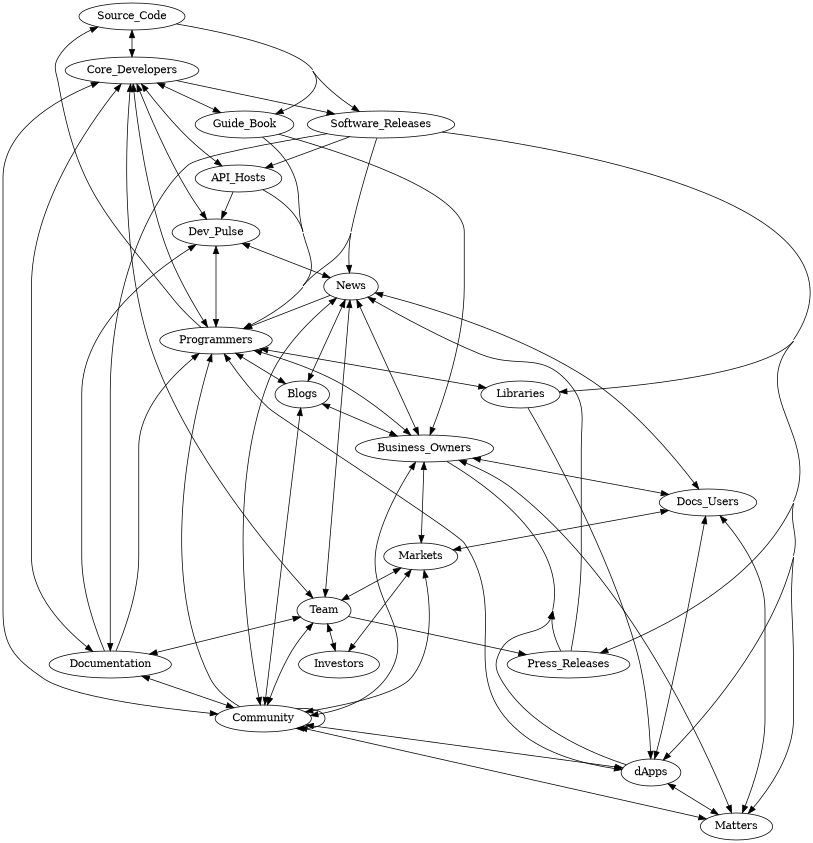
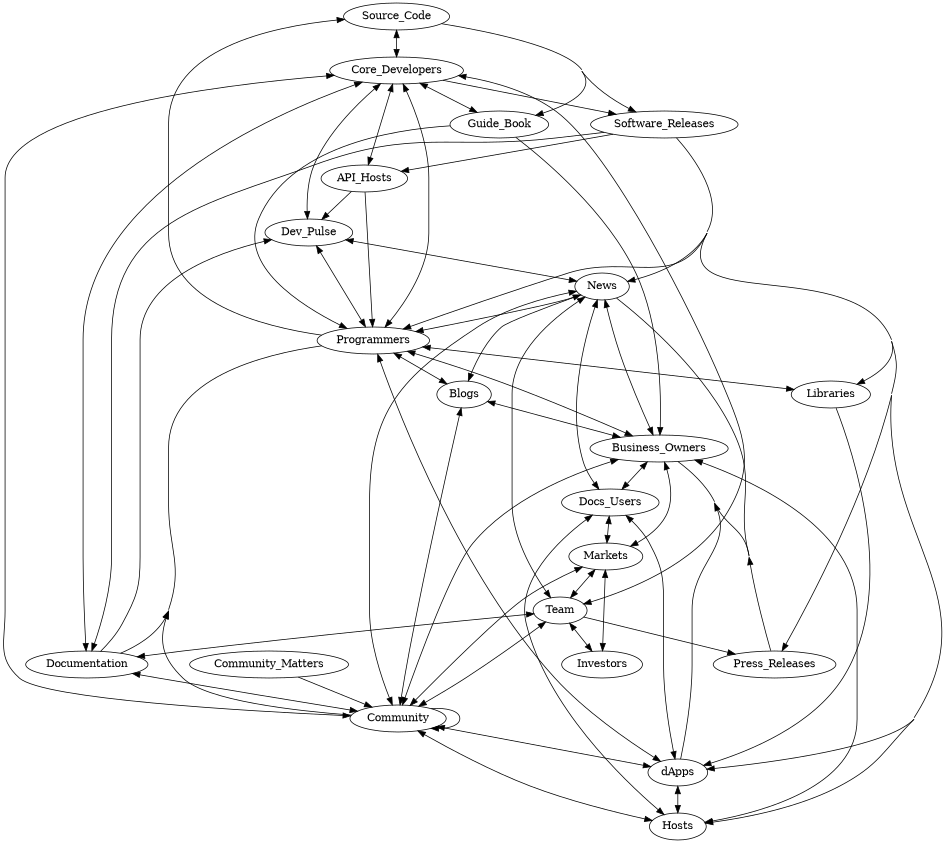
node "Community_Matters": added
node "Matters": label "Matters" -> "Hosts"
